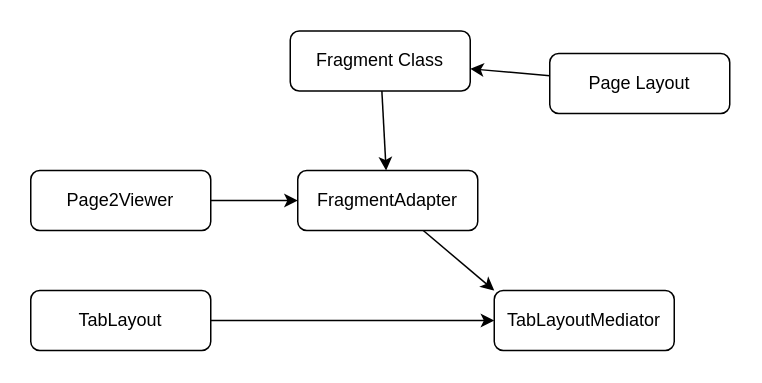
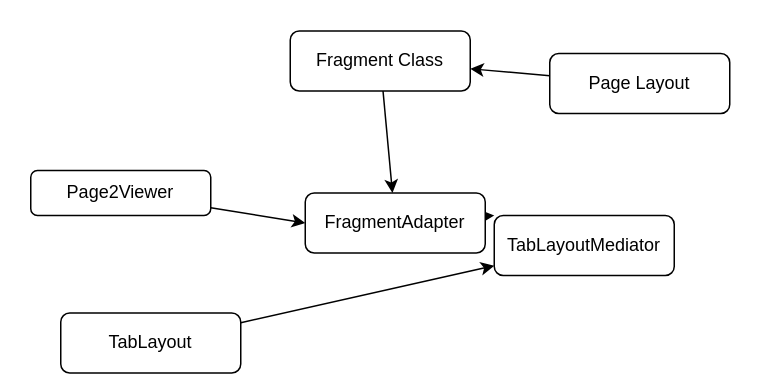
node "Page2Viewer": size 180x60 -> 180x45
node "FragmentAdapter": moved (388, 200) -> (395, 223)
node "TabLayout": moved (121, 320) -> (151, 343)
node "TabLayoutMediator": moved (584, 320) -> (584, 245)
